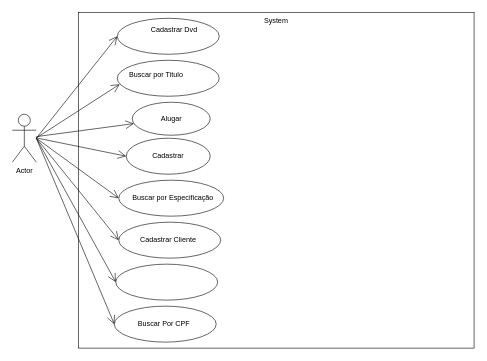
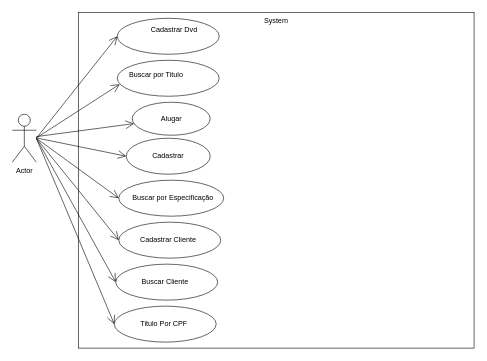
node "Buscar Cliente": added
node "Buscar Por CPF": label "Buscar Por CPF" -> "Titulo Por CPF"
